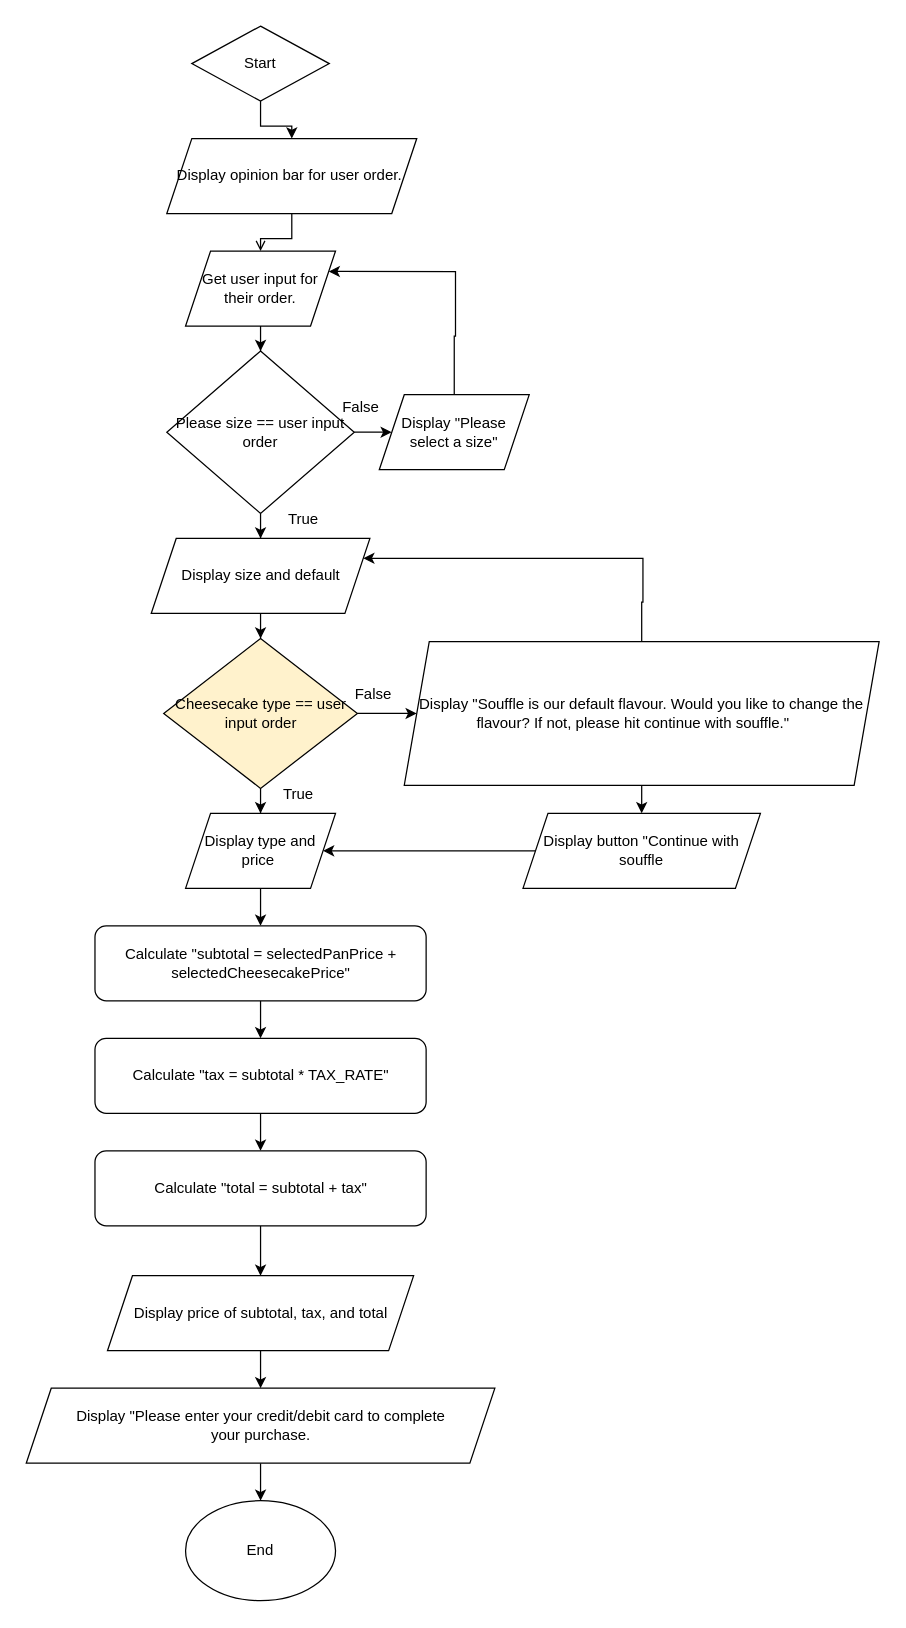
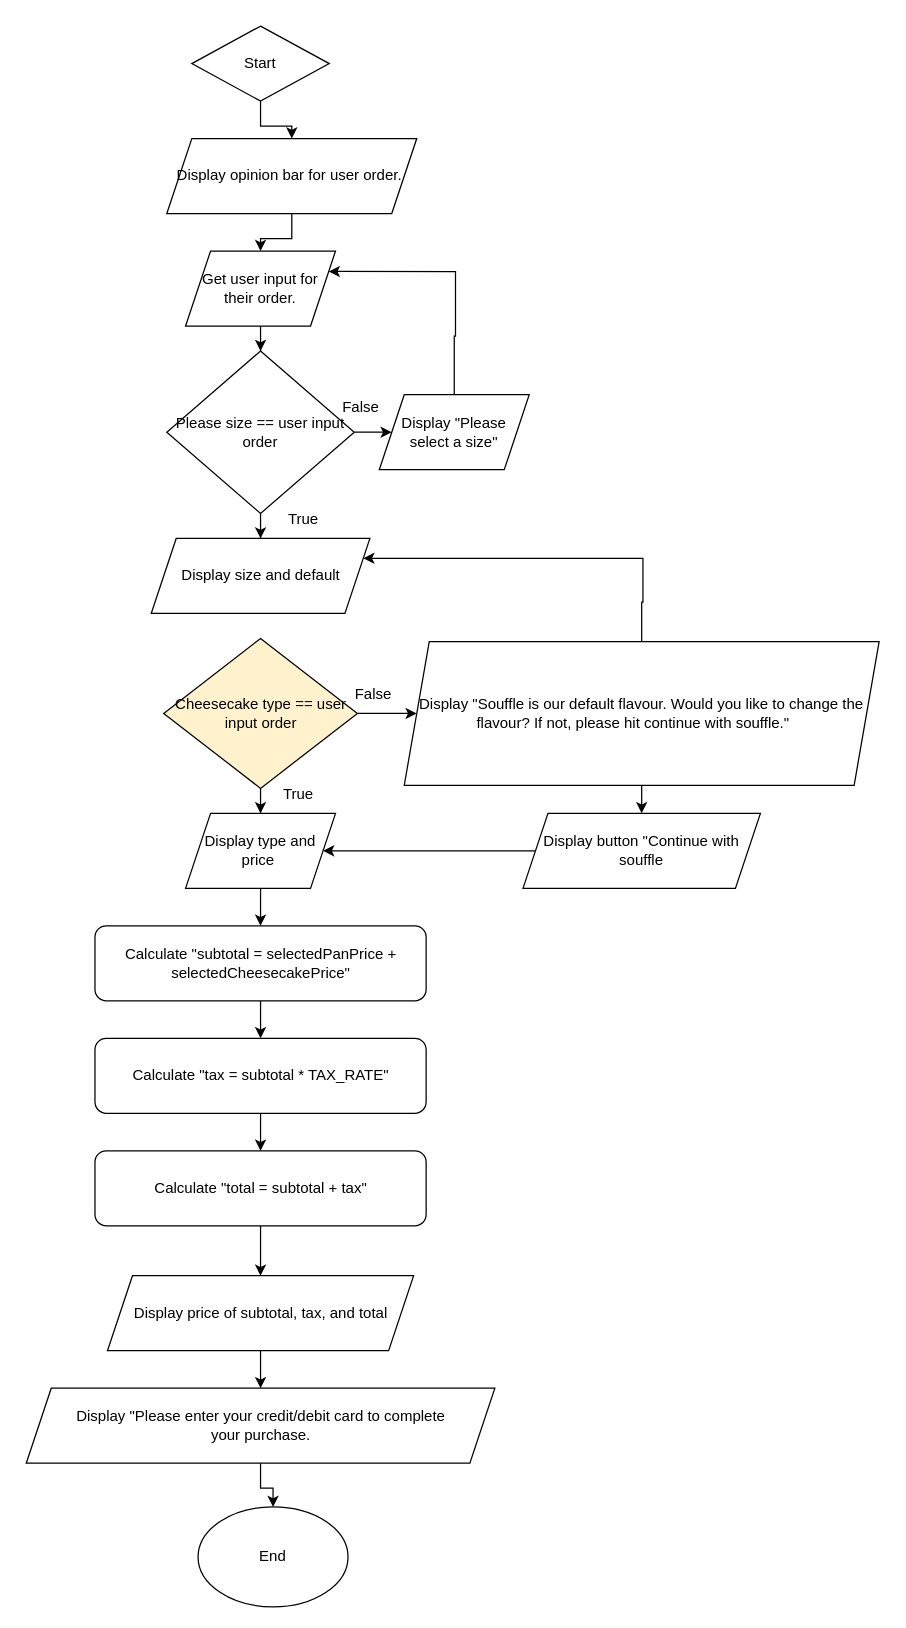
edge "Display opinion bar for user order." -> "Get user input for their order.": arrowhead open -> classic
edge "Display size and default" -> "Cheesecake type == user input order": removed
node "End": moved (261, 1551) -> (273, 1557)
